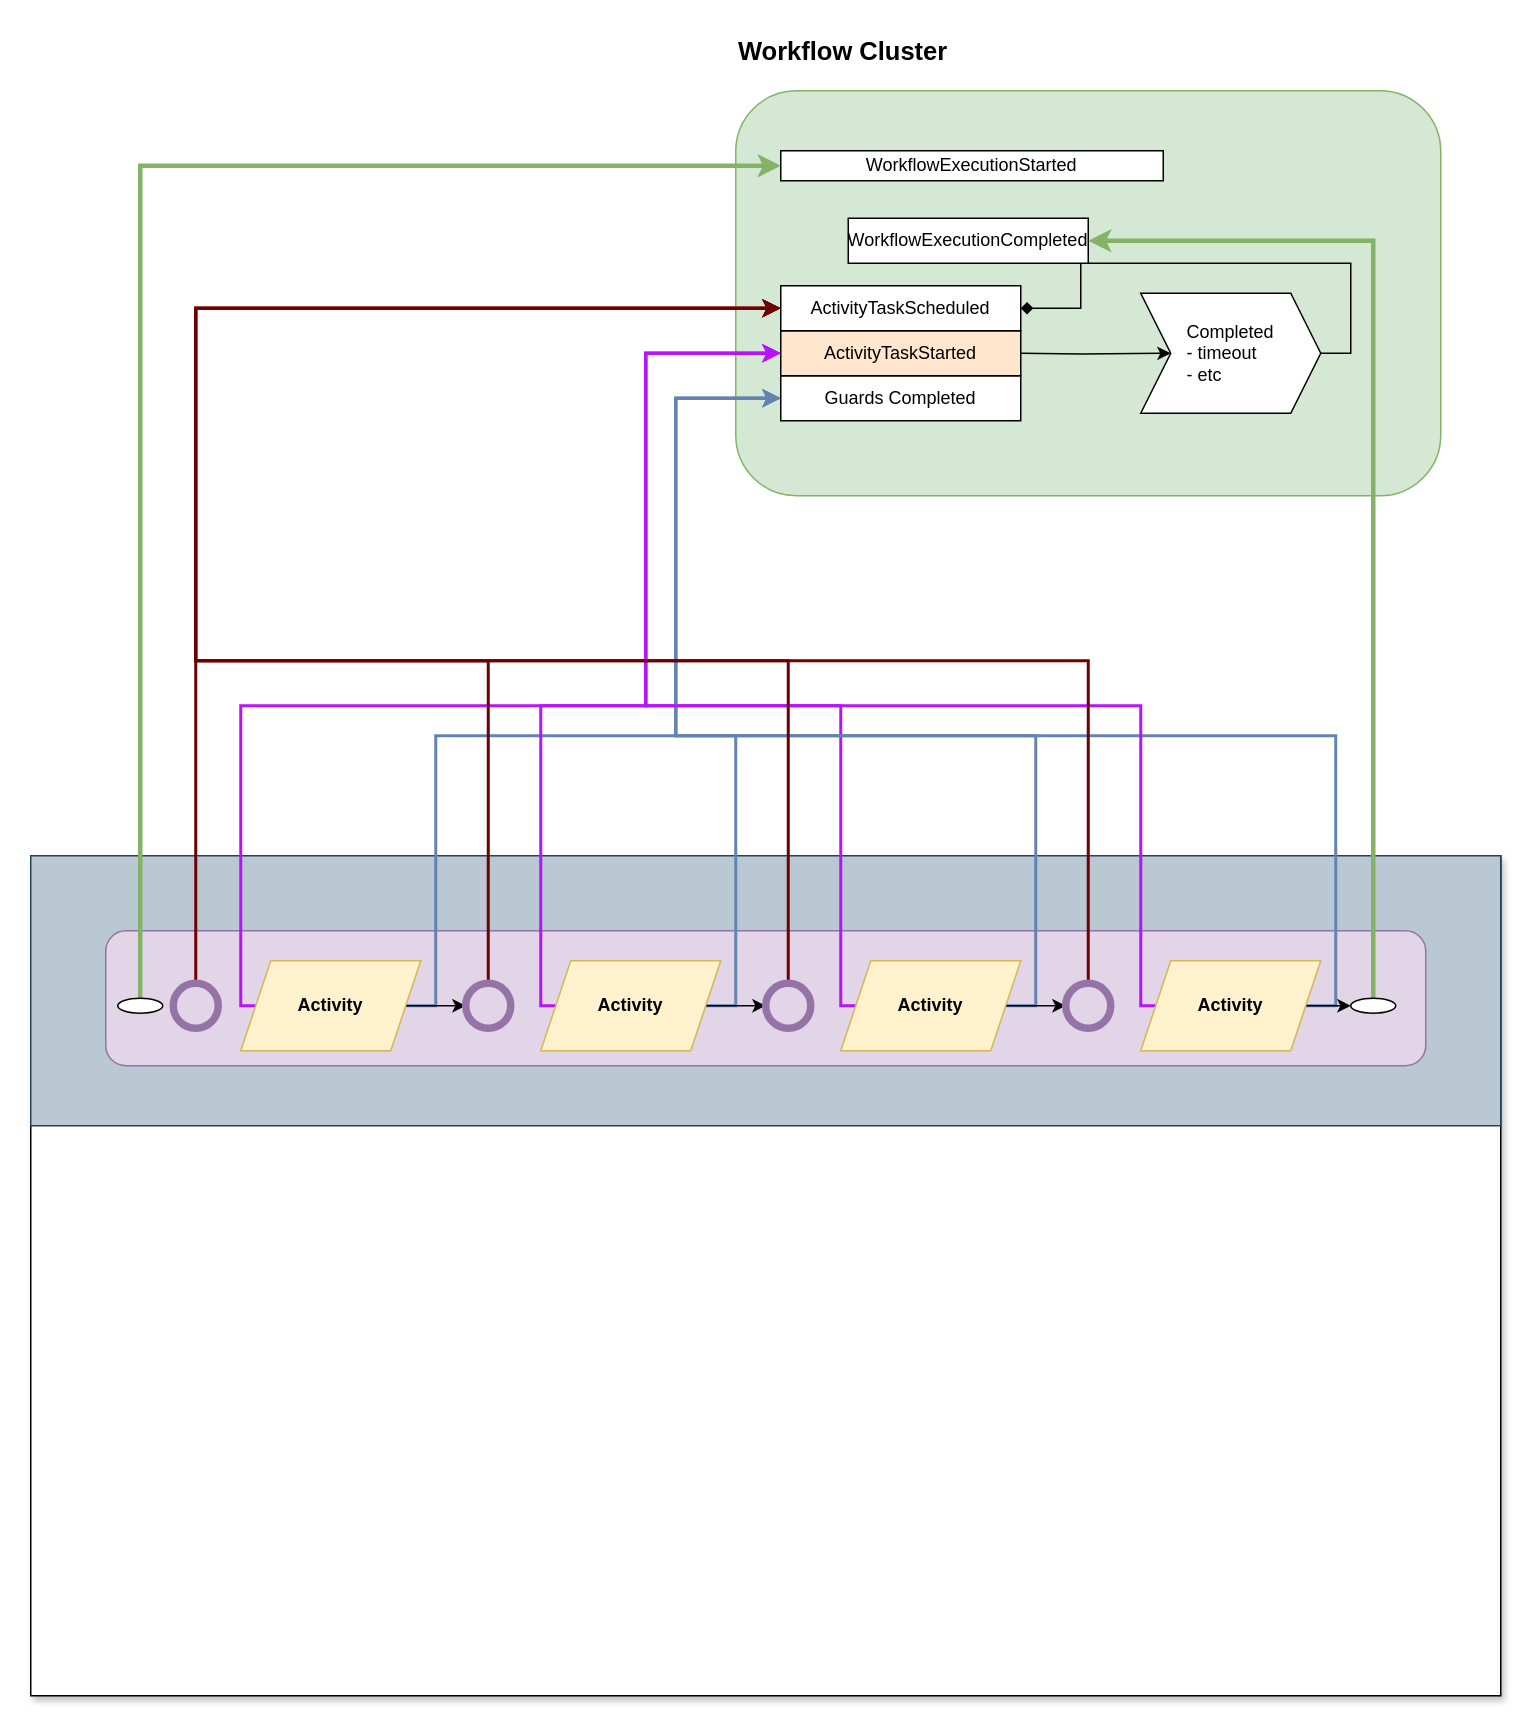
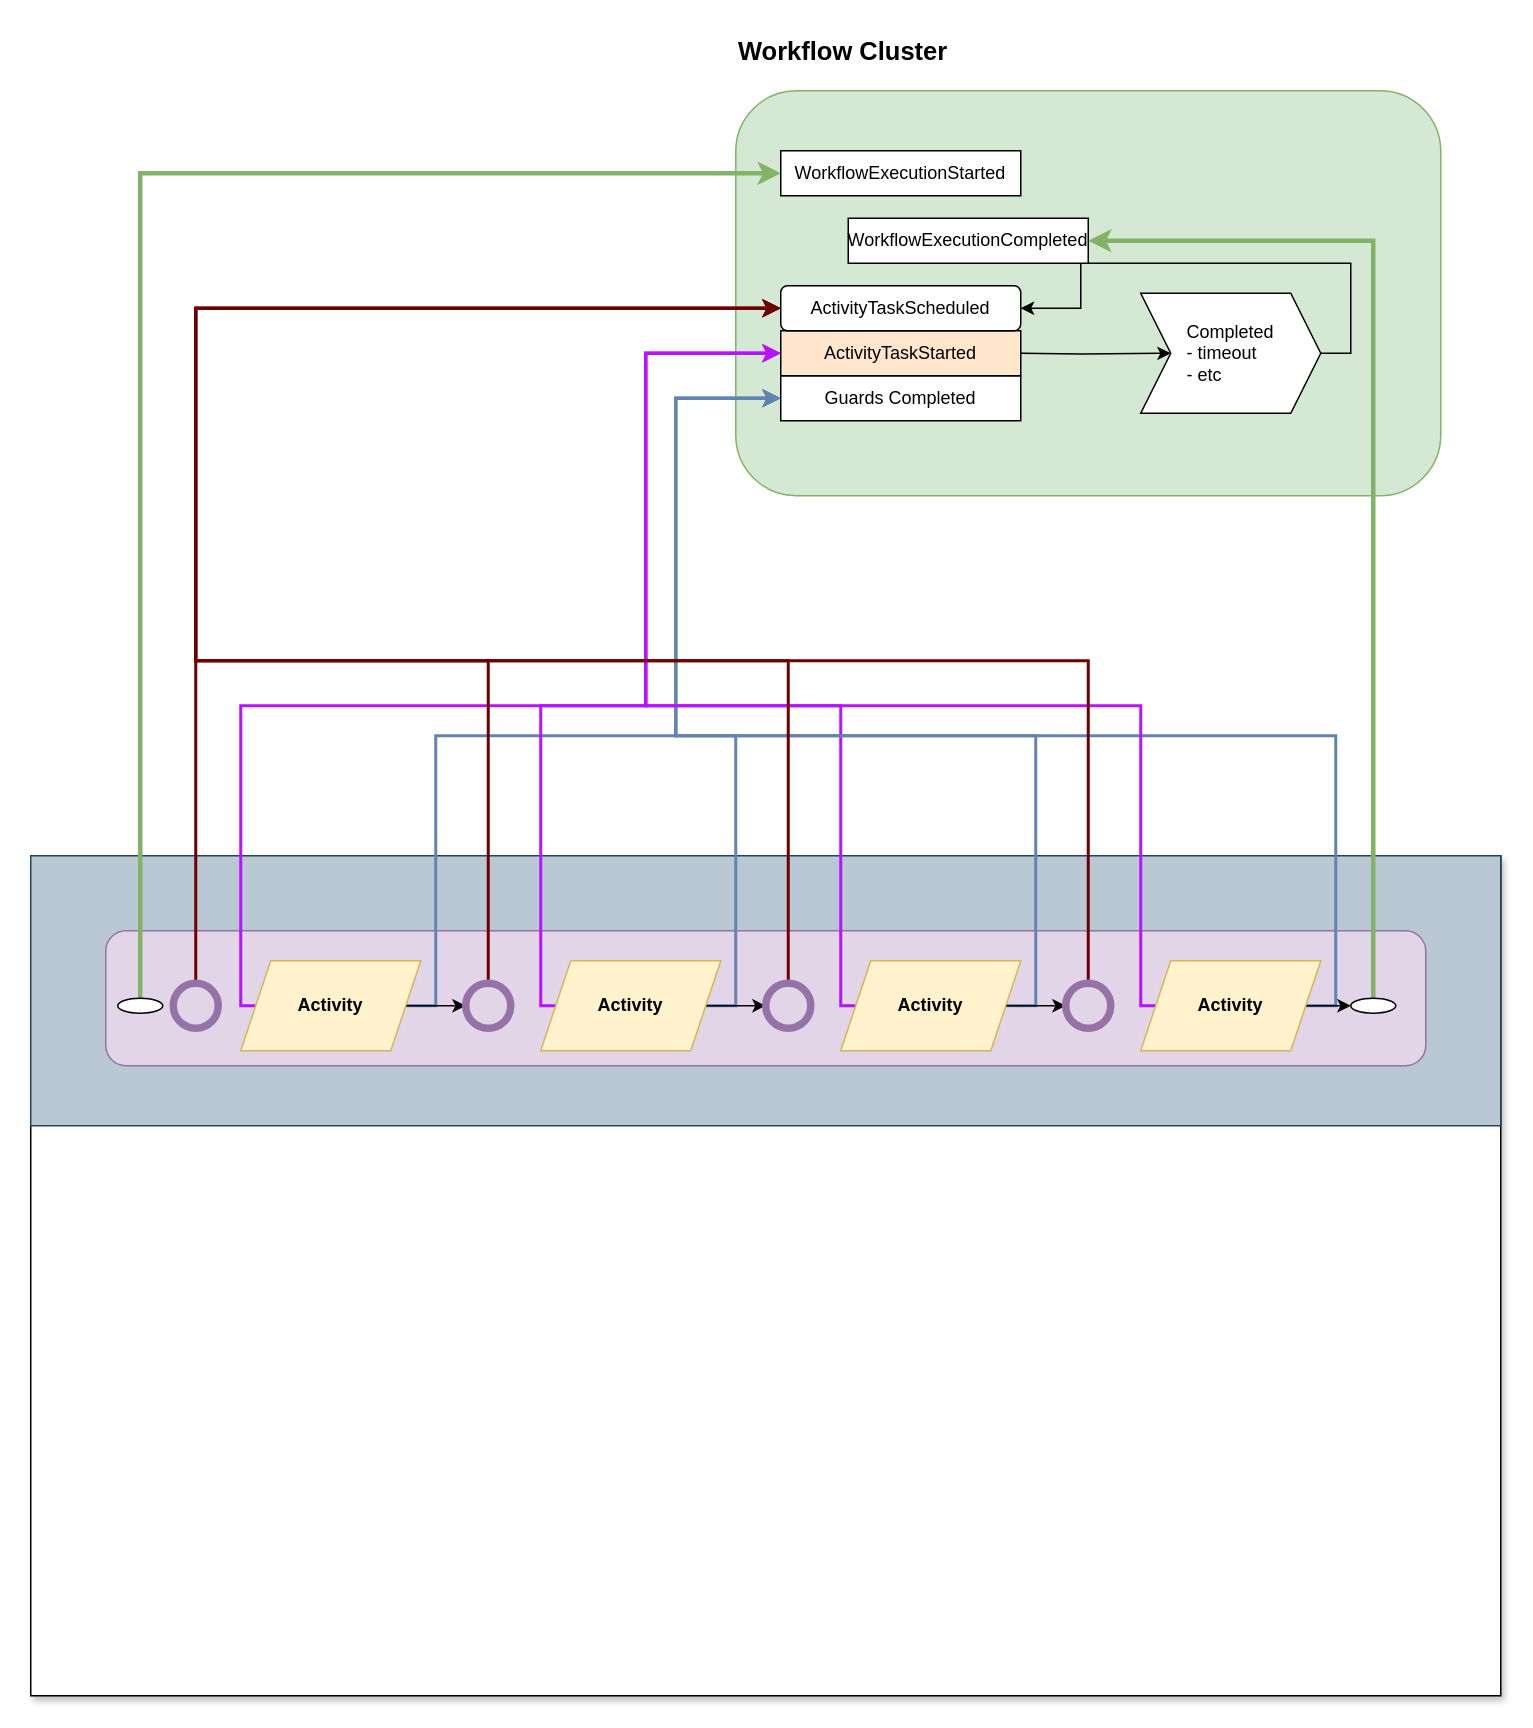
node "WorkflowExecutionStarted": size 383x30 -> 240x45
node "ActivityTaskScheduled": shape rectangle -> rounded rectangle
edge "Completed - timeout - etc" -> "ActivityTaskScheduled": arrowhead diamond -> classic
